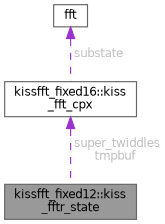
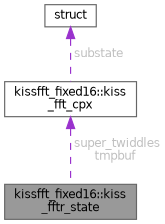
node "fft": label "fft" -> "struct"
node "kissfft_fixed12::kiss _fftr_state": label "kissfft_fixed12::kiss _fftr_state" -> "kissfft_fixed16::kiss _fftr_state"
